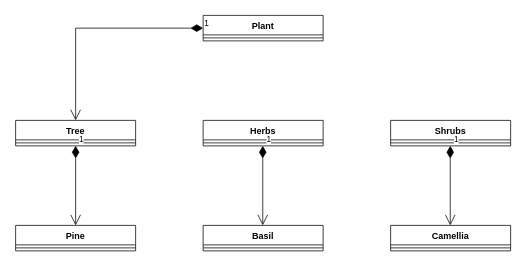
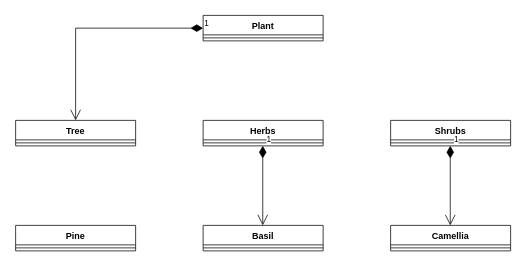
edge "Tree" -- "Pine": removed, label "1"
